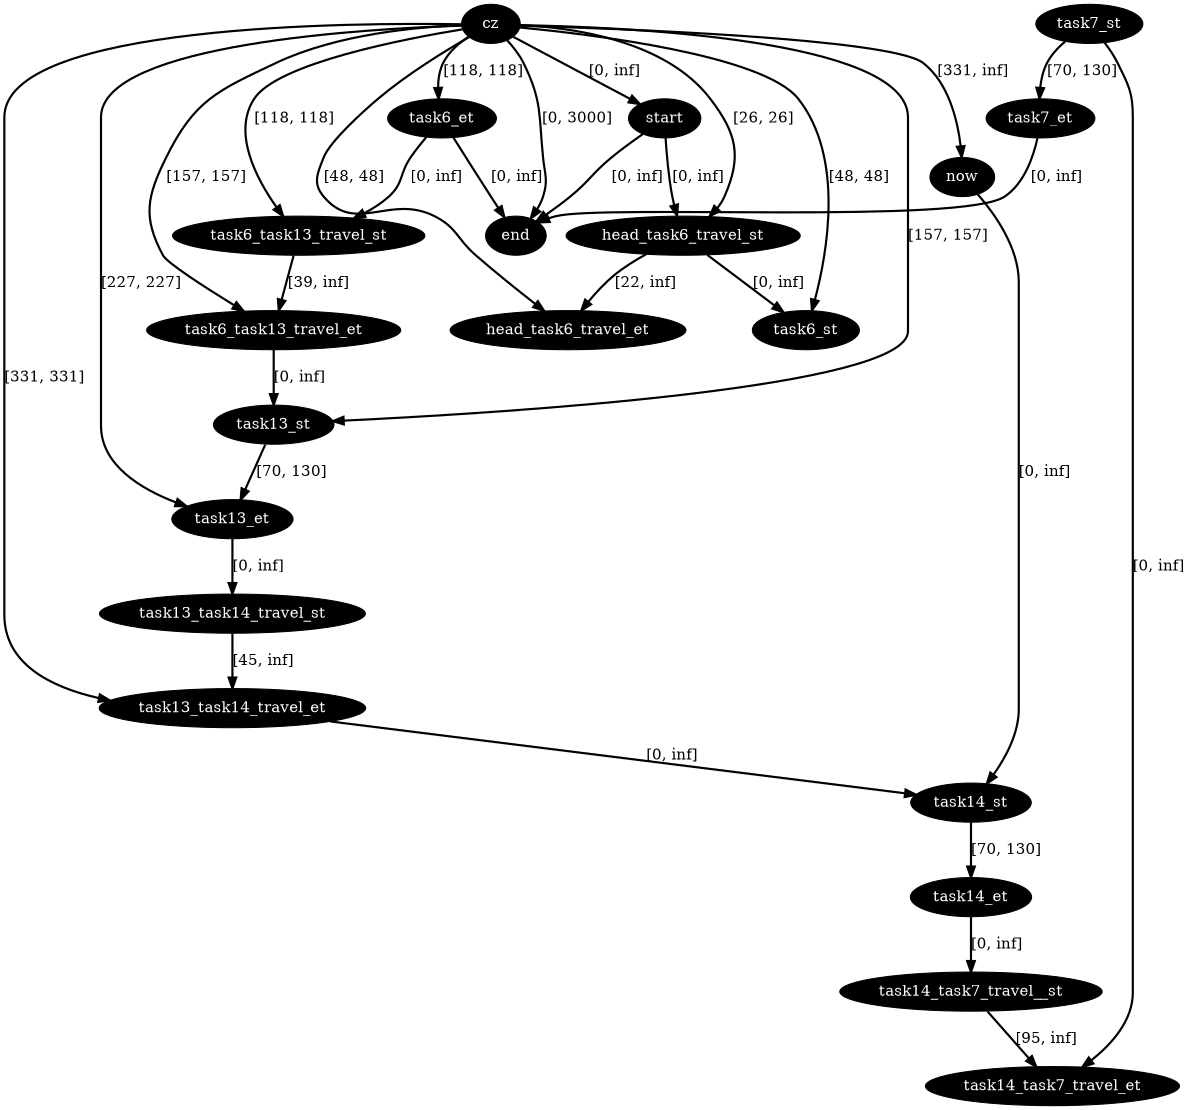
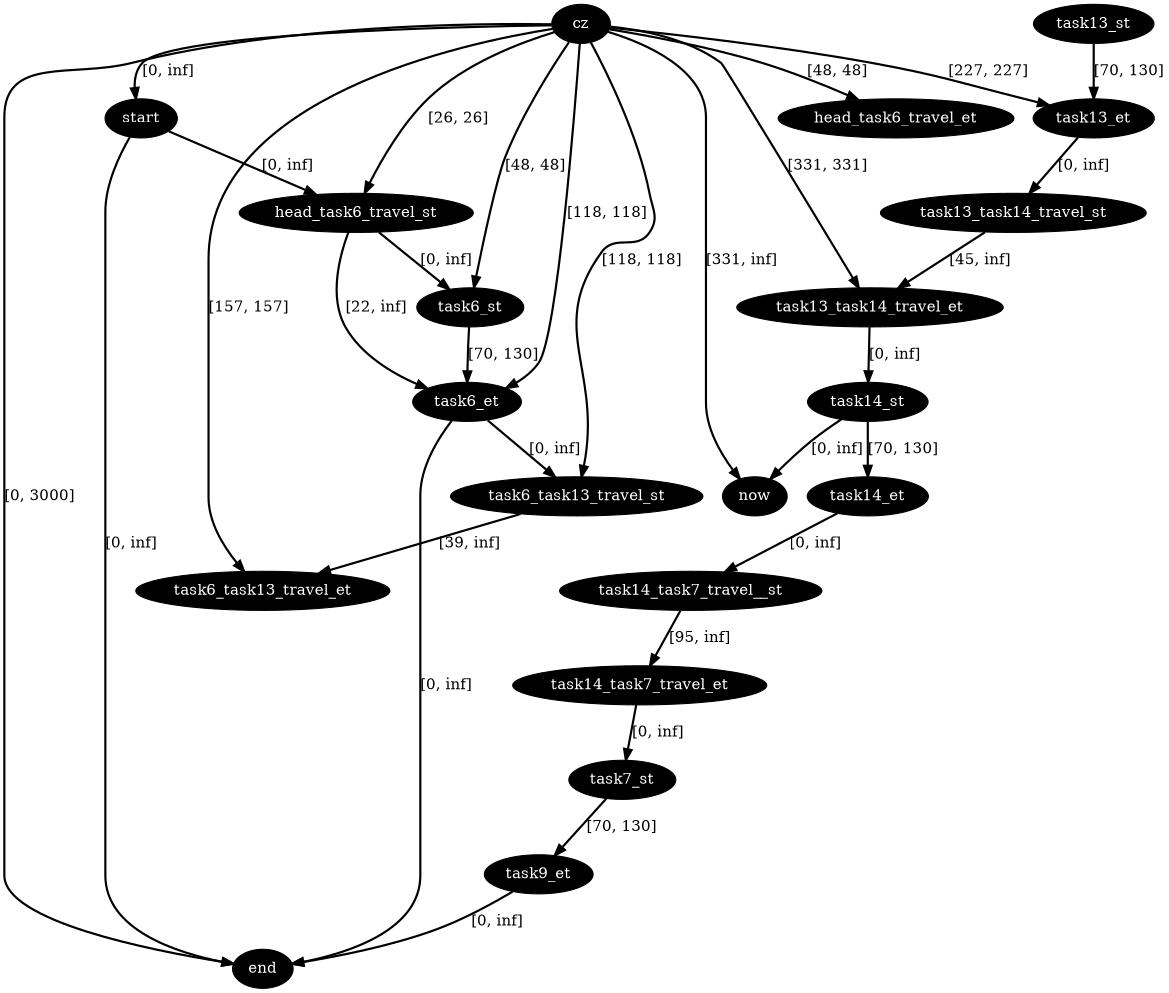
node "task7_et": label "task7_et" -> "task9_et"
edge "head_task6_travel_st" -> "head_task6_travel_et": now "head_task6_travel_st" -> "task6_et"
edge "cz" -> "task13_st": removed, label "[157, 157]"
edge "task6_st" -> "task6_et": added, label "[70, 130]"
edge "task6_task13_travel_et" -> "task13_st": removed, label "[0, inf]"
edge "now" -> "task14_st": reversed
edge "task7_st" -> "task14_task7_travel_et": reversed
